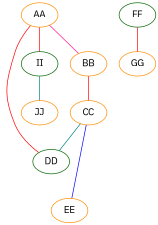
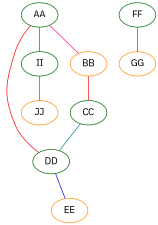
node "AA": color darkorange -> darkgreen
node "CC": color darkorange -> darkgreen
edge "CC" -- "EE": now "DD" -- "EE"
